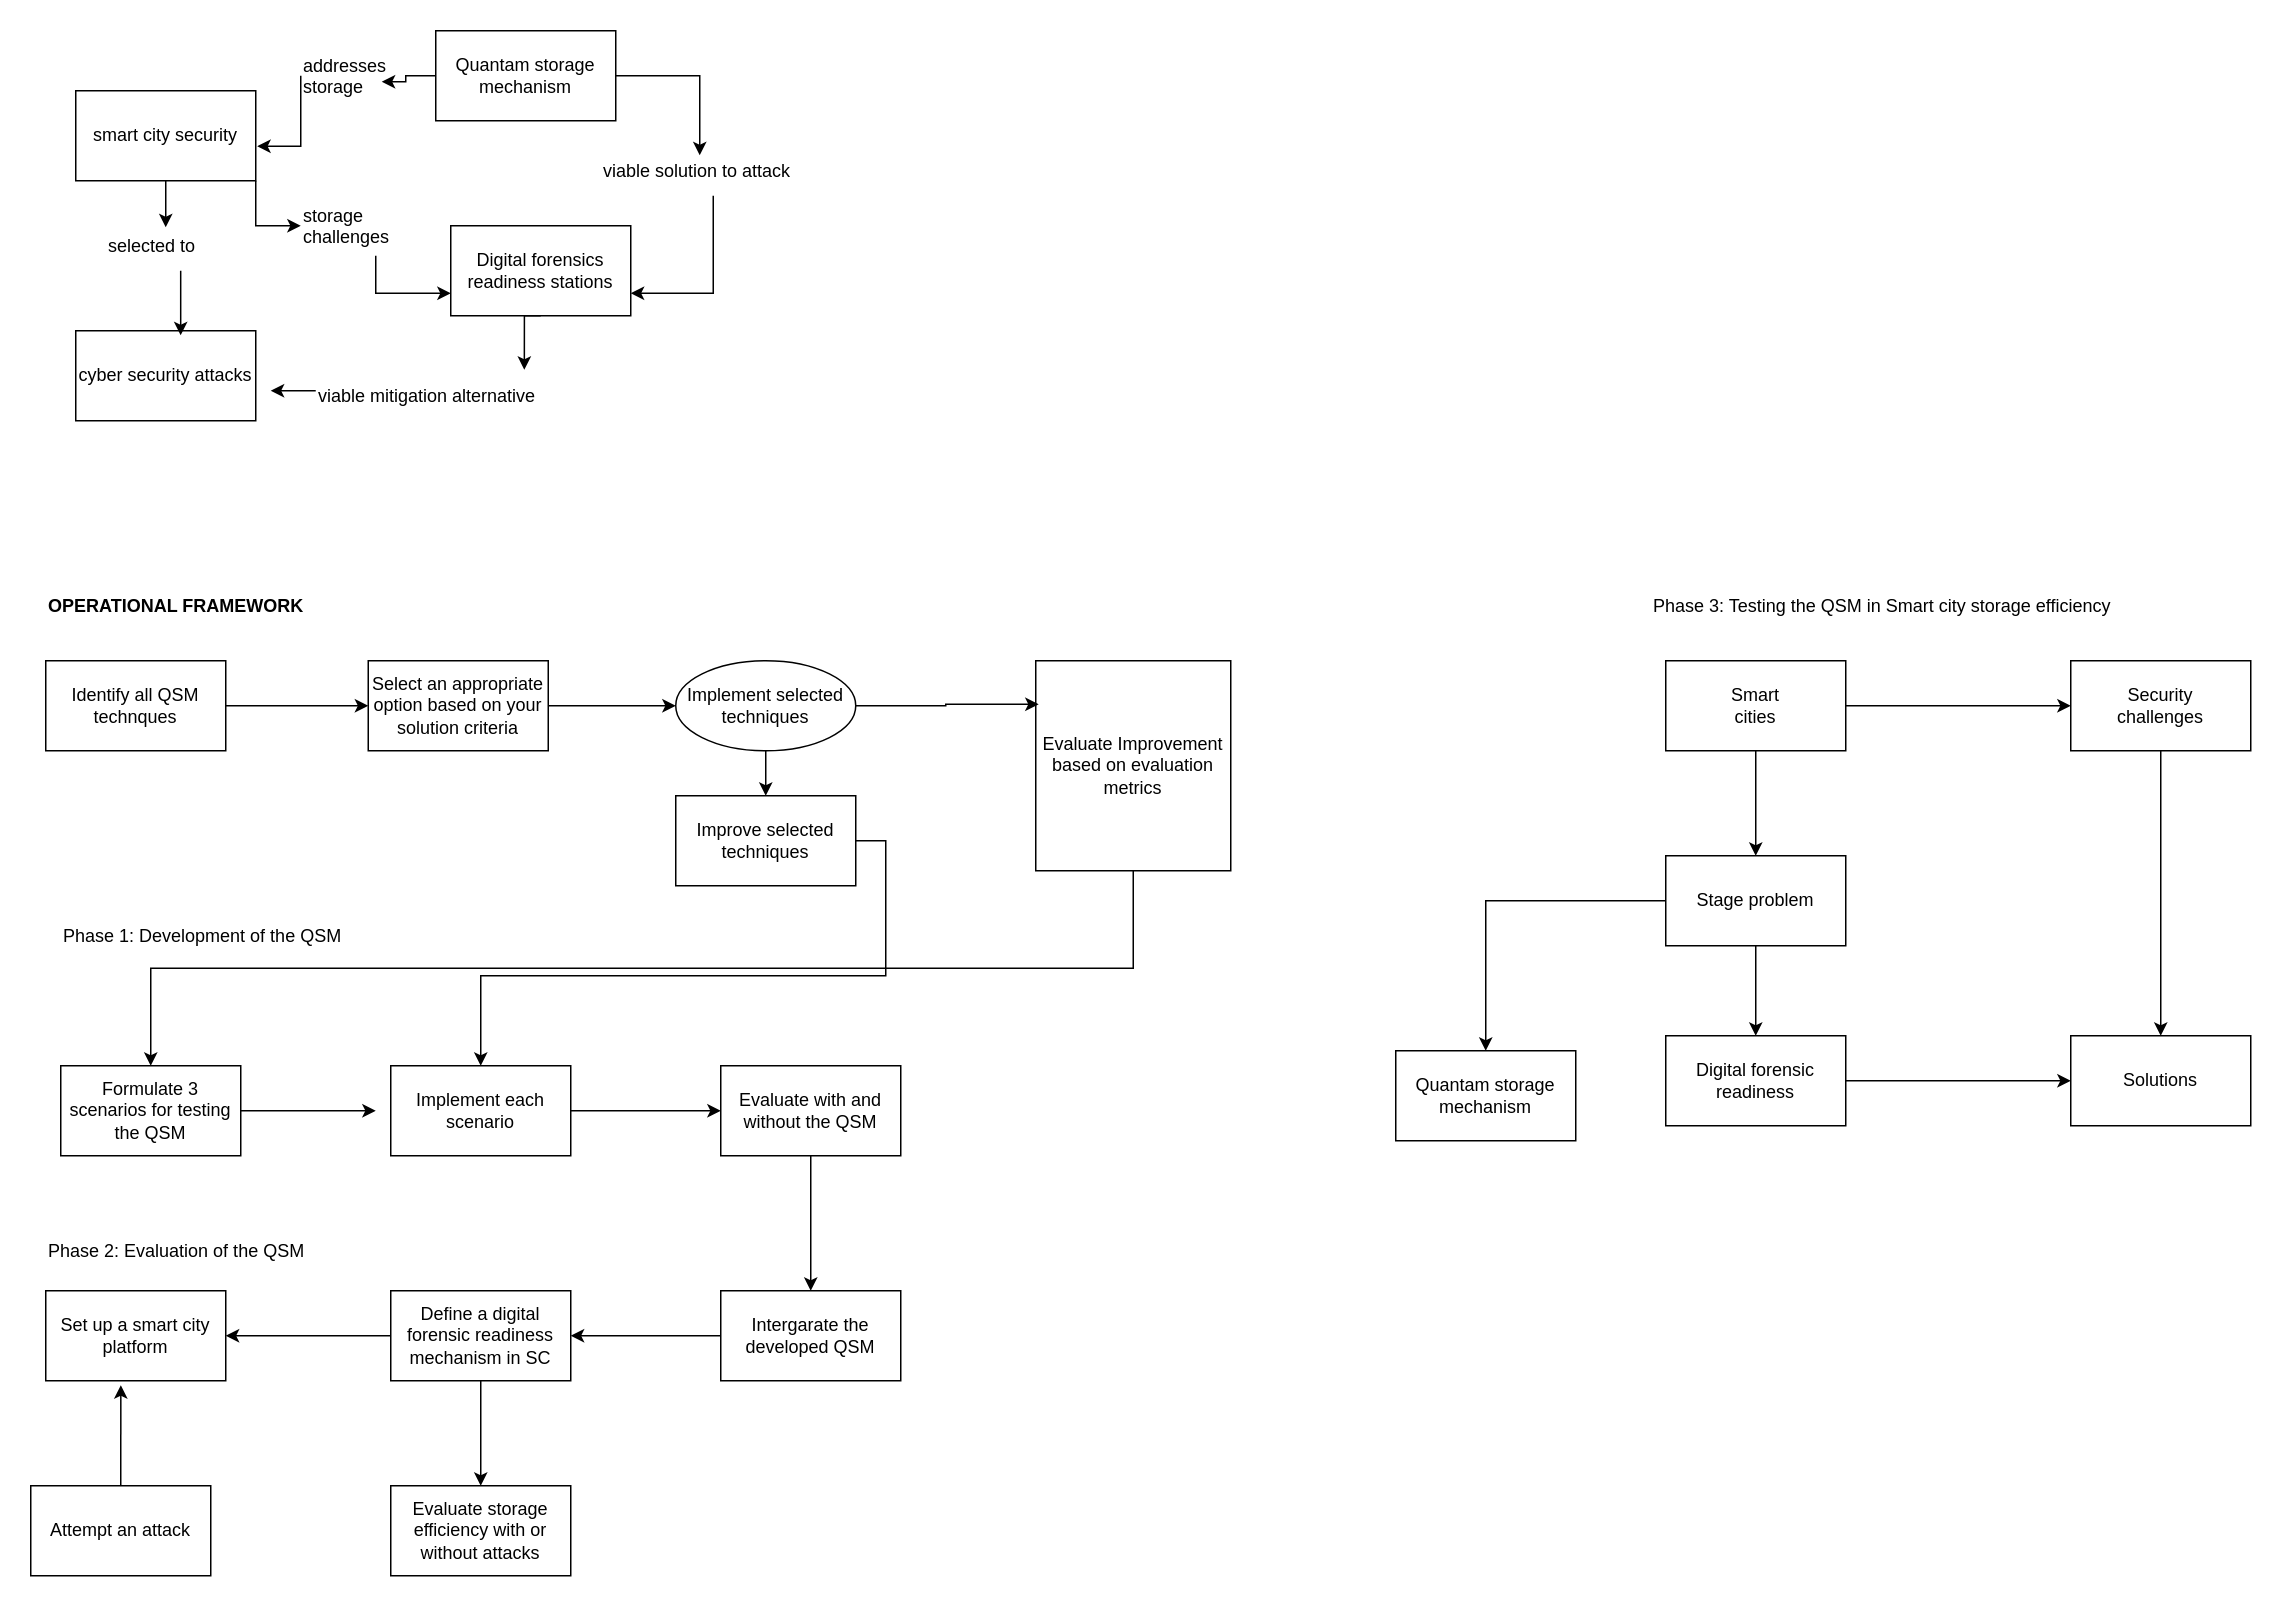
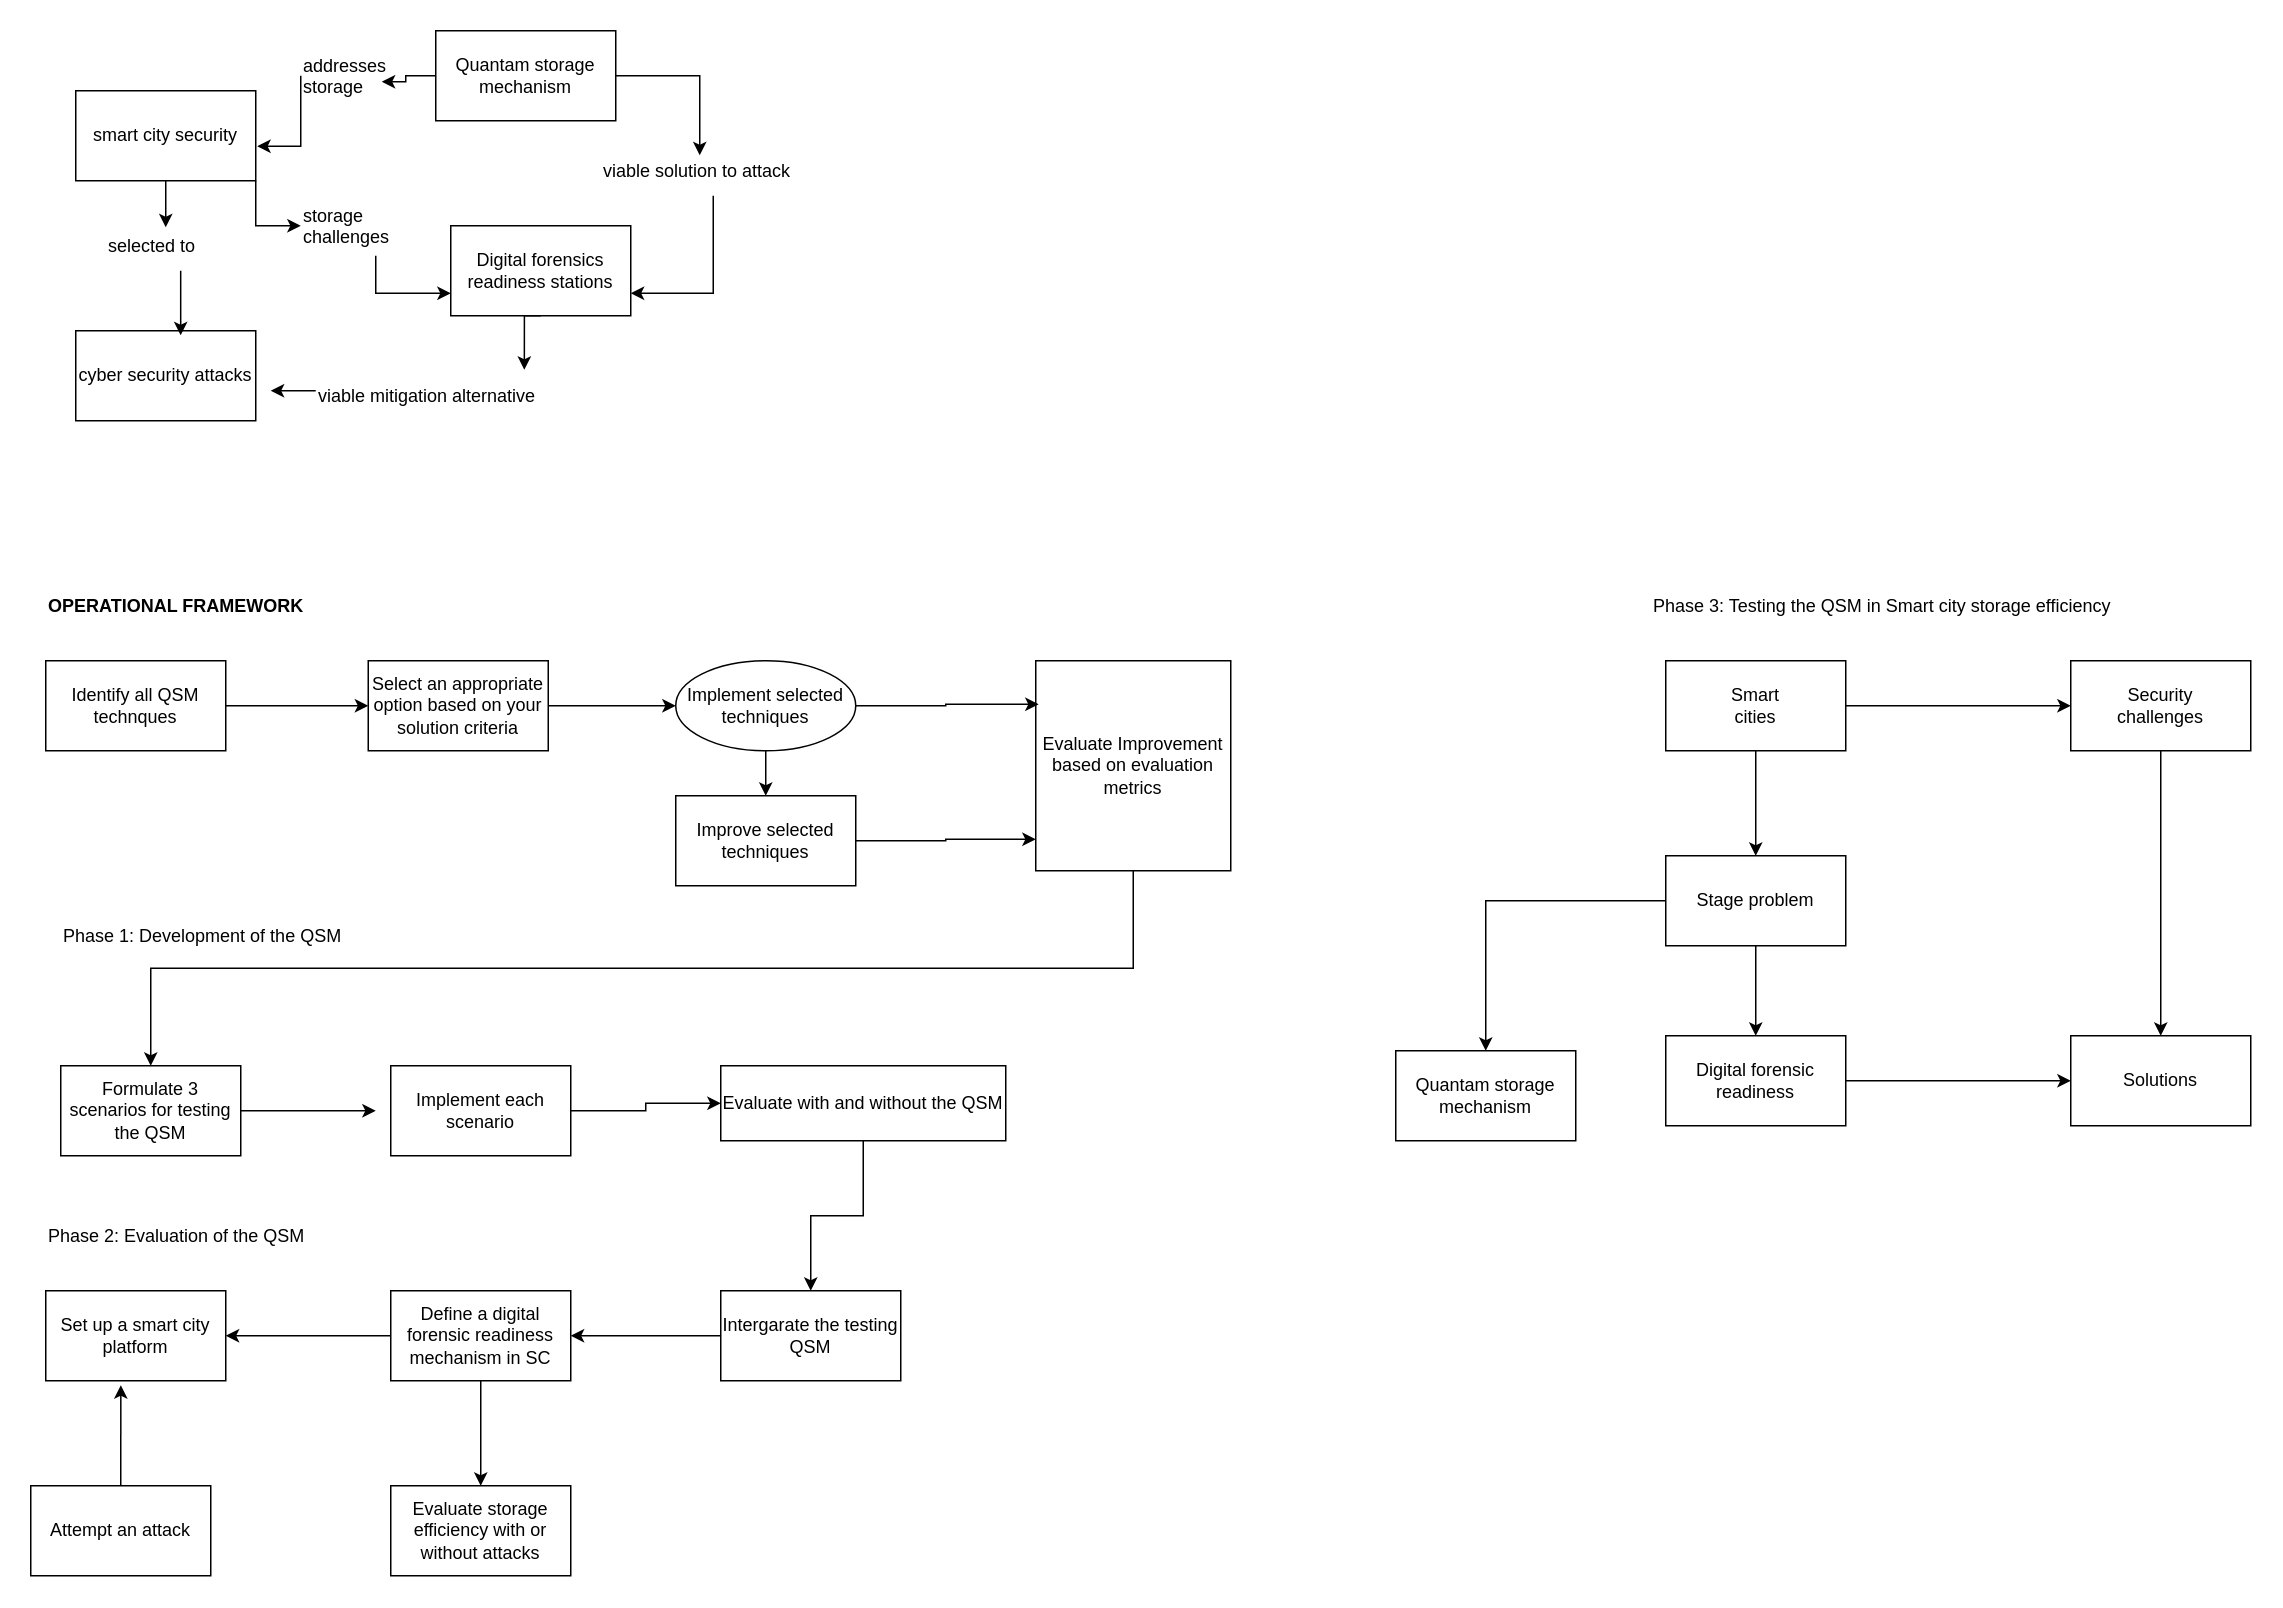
edge "Improve selected techniques" -> "Implement each scenario": now "Improve selected techniques" -> "Evaluate Improvement based on evaluation metrics"
node "Evaluate with and without the QSM": size 180x90 -> 285x75
node "Phase 2: Evaluation of the QSM": moved (196, 1253) -> (196, 1238)
node "Intergarate the developed QSM": label "Intergarate the developed QSM" -> "Intergarate the testing QSM"
